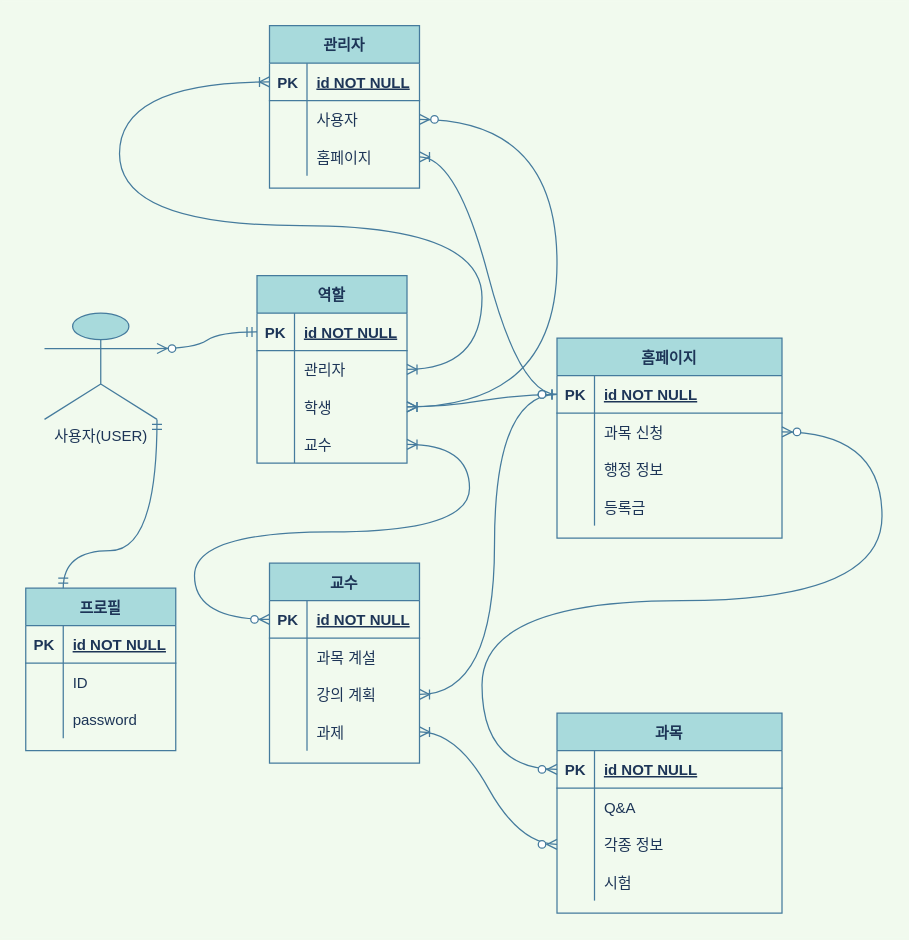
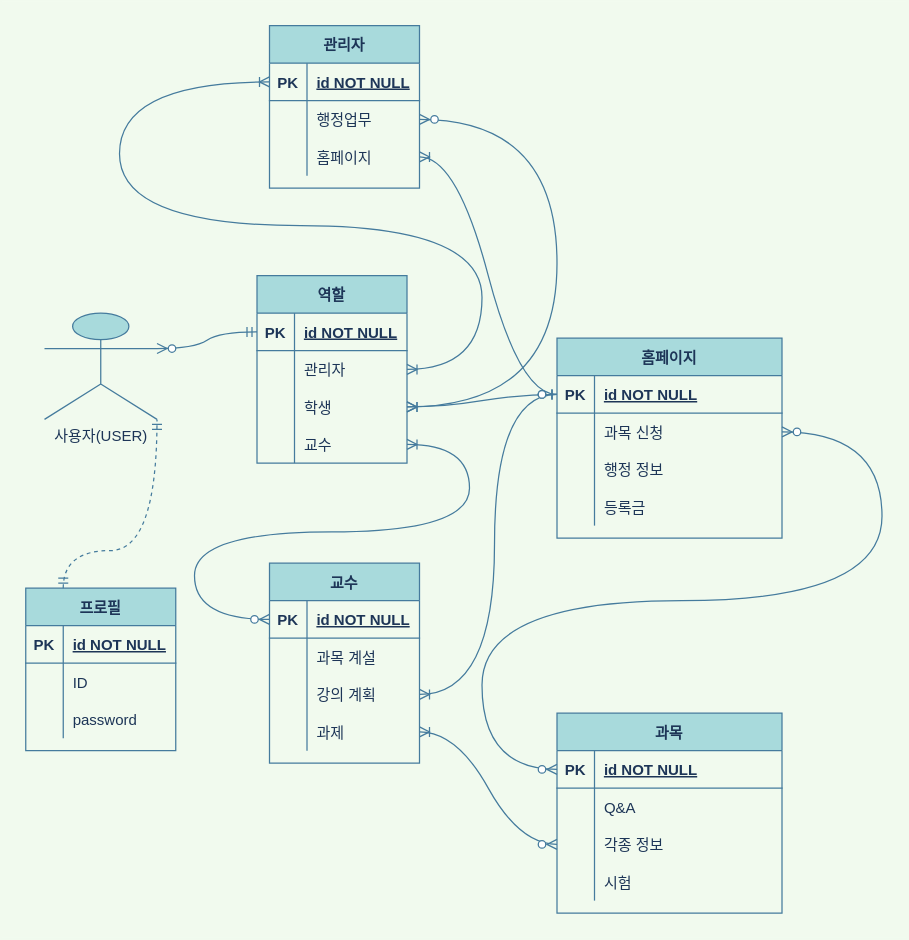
node "사용자": label "사용자" -> "행정업무"
edge "사용자(USER)" -- "프로필": style solid -> dashed
